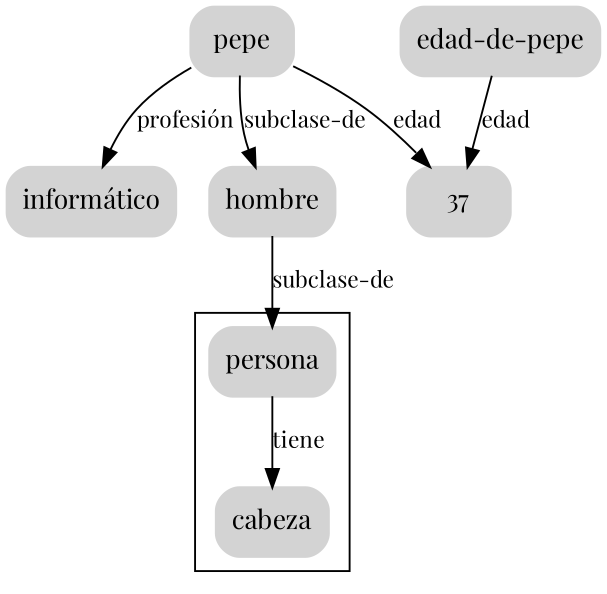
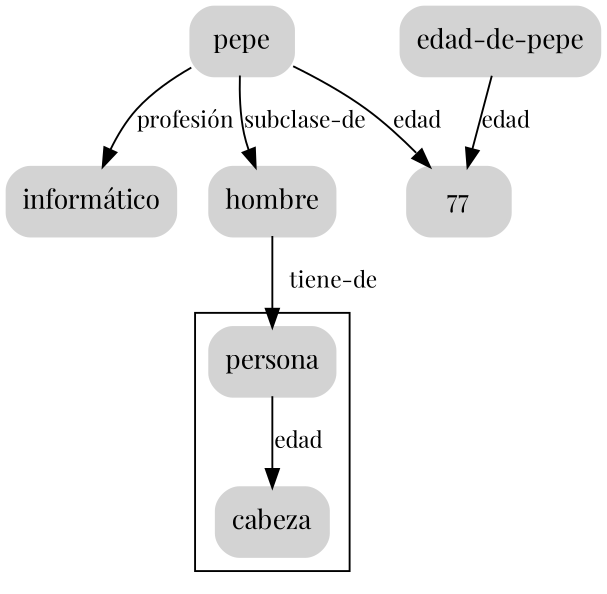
node "37": label "37" -> "77"
edge "hombre" -> "persona": label "subclase-de" -> "tiene-de"
edge "persona" -> "cabeza": label "tiene" -> "edad"
